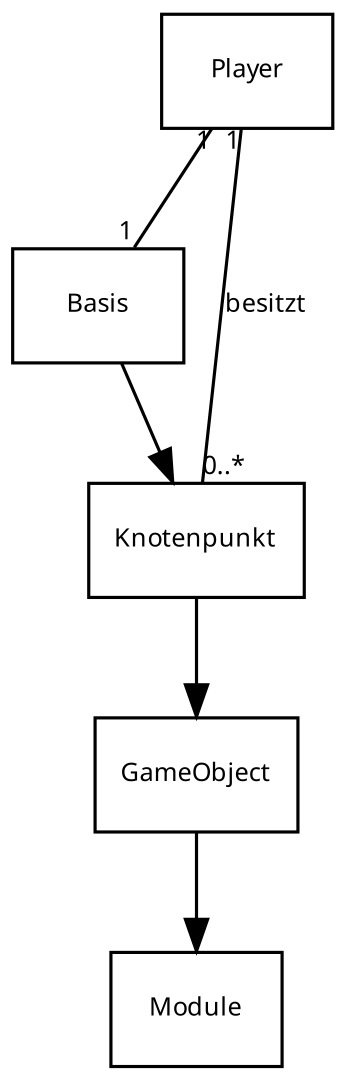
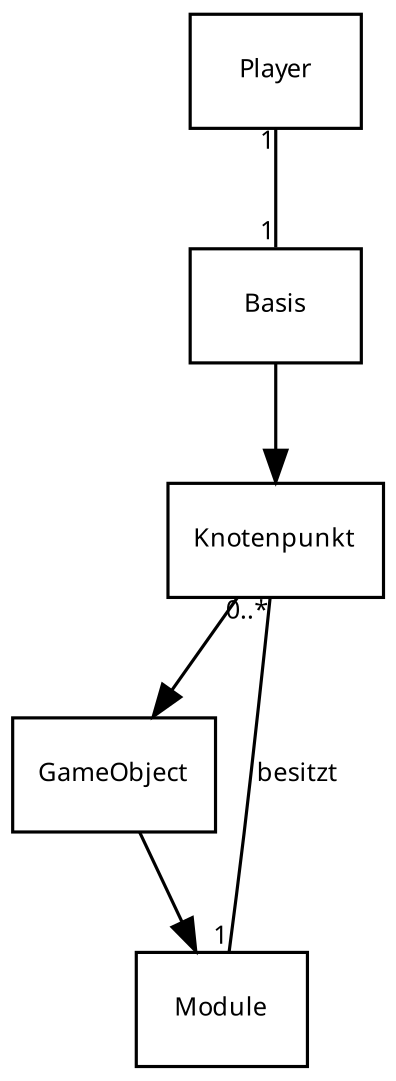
edge "Player" -- "Knotenpunkt": now "Module" -- "Knotenpunkt"
